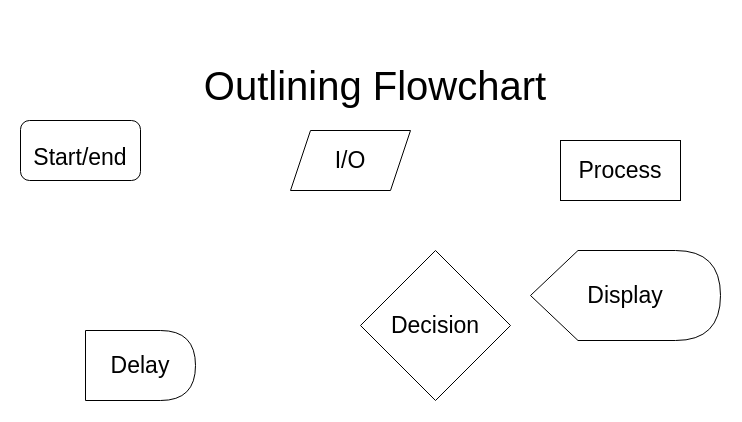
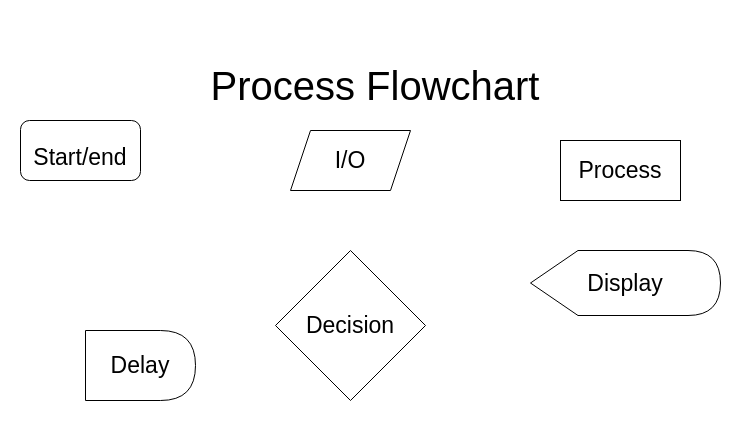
node "Outlining Flowchart": label "Outlining Flowchart" -> "Process Flowchart"
node "Display": size 190x90 -> 190x65
node "Decision": moved (436, 326) -> (351, 326)
